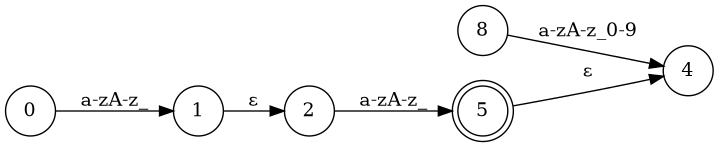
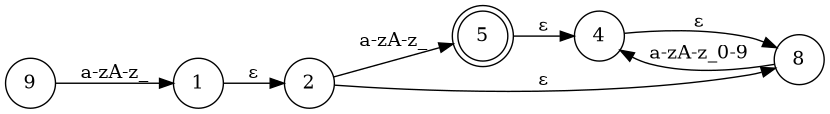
edge "4" -> "8": added, label "ε"
edge "2" -> "8": added, label "ε"
node "0": label "0" -> "9"
